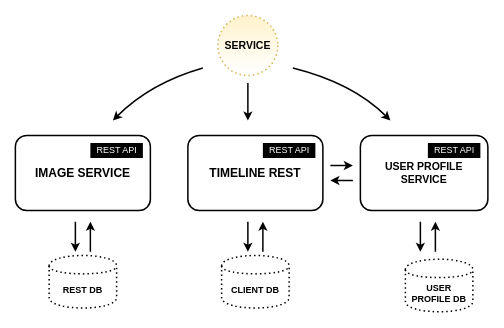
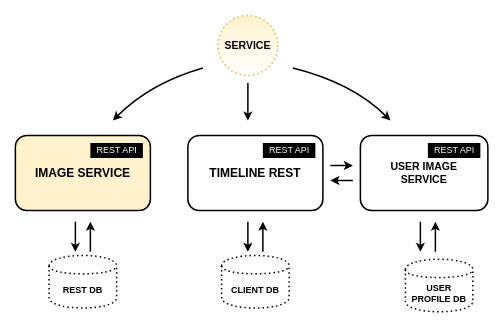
node "IMAGE SERVICE": fillcolor #ffffff -> #fff2cc
node "USER PROFILESERVICE": label "USER PROFILESERVICE" -> "USER IMAGESERVICE"
